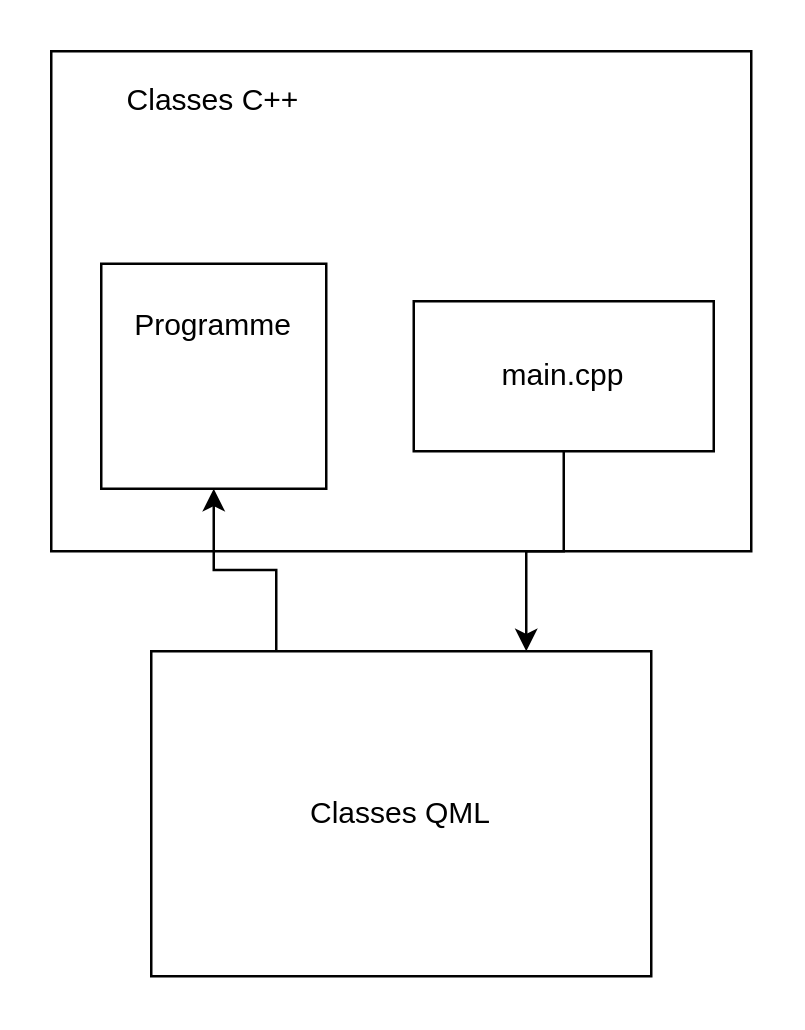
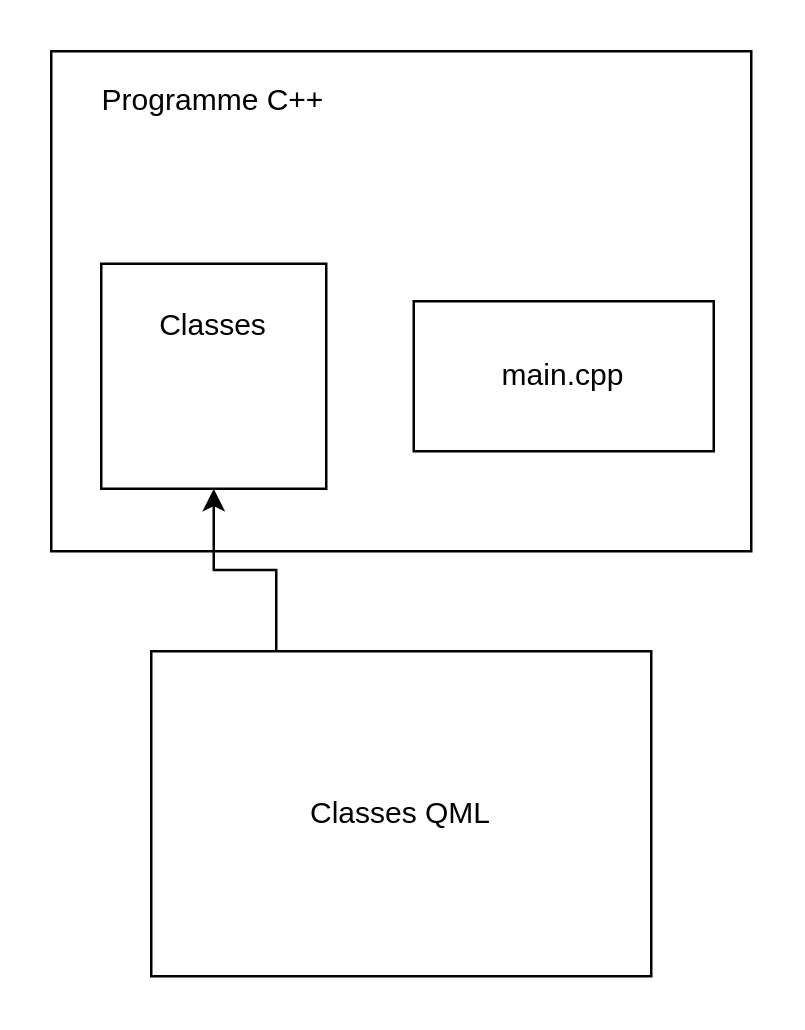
node "Classes C++": label "Classes C++" -> "Programme C++"
node "Programme": label "Programme" -> "Classes"
edge "main.cpp" -> "Classes QML": removed
